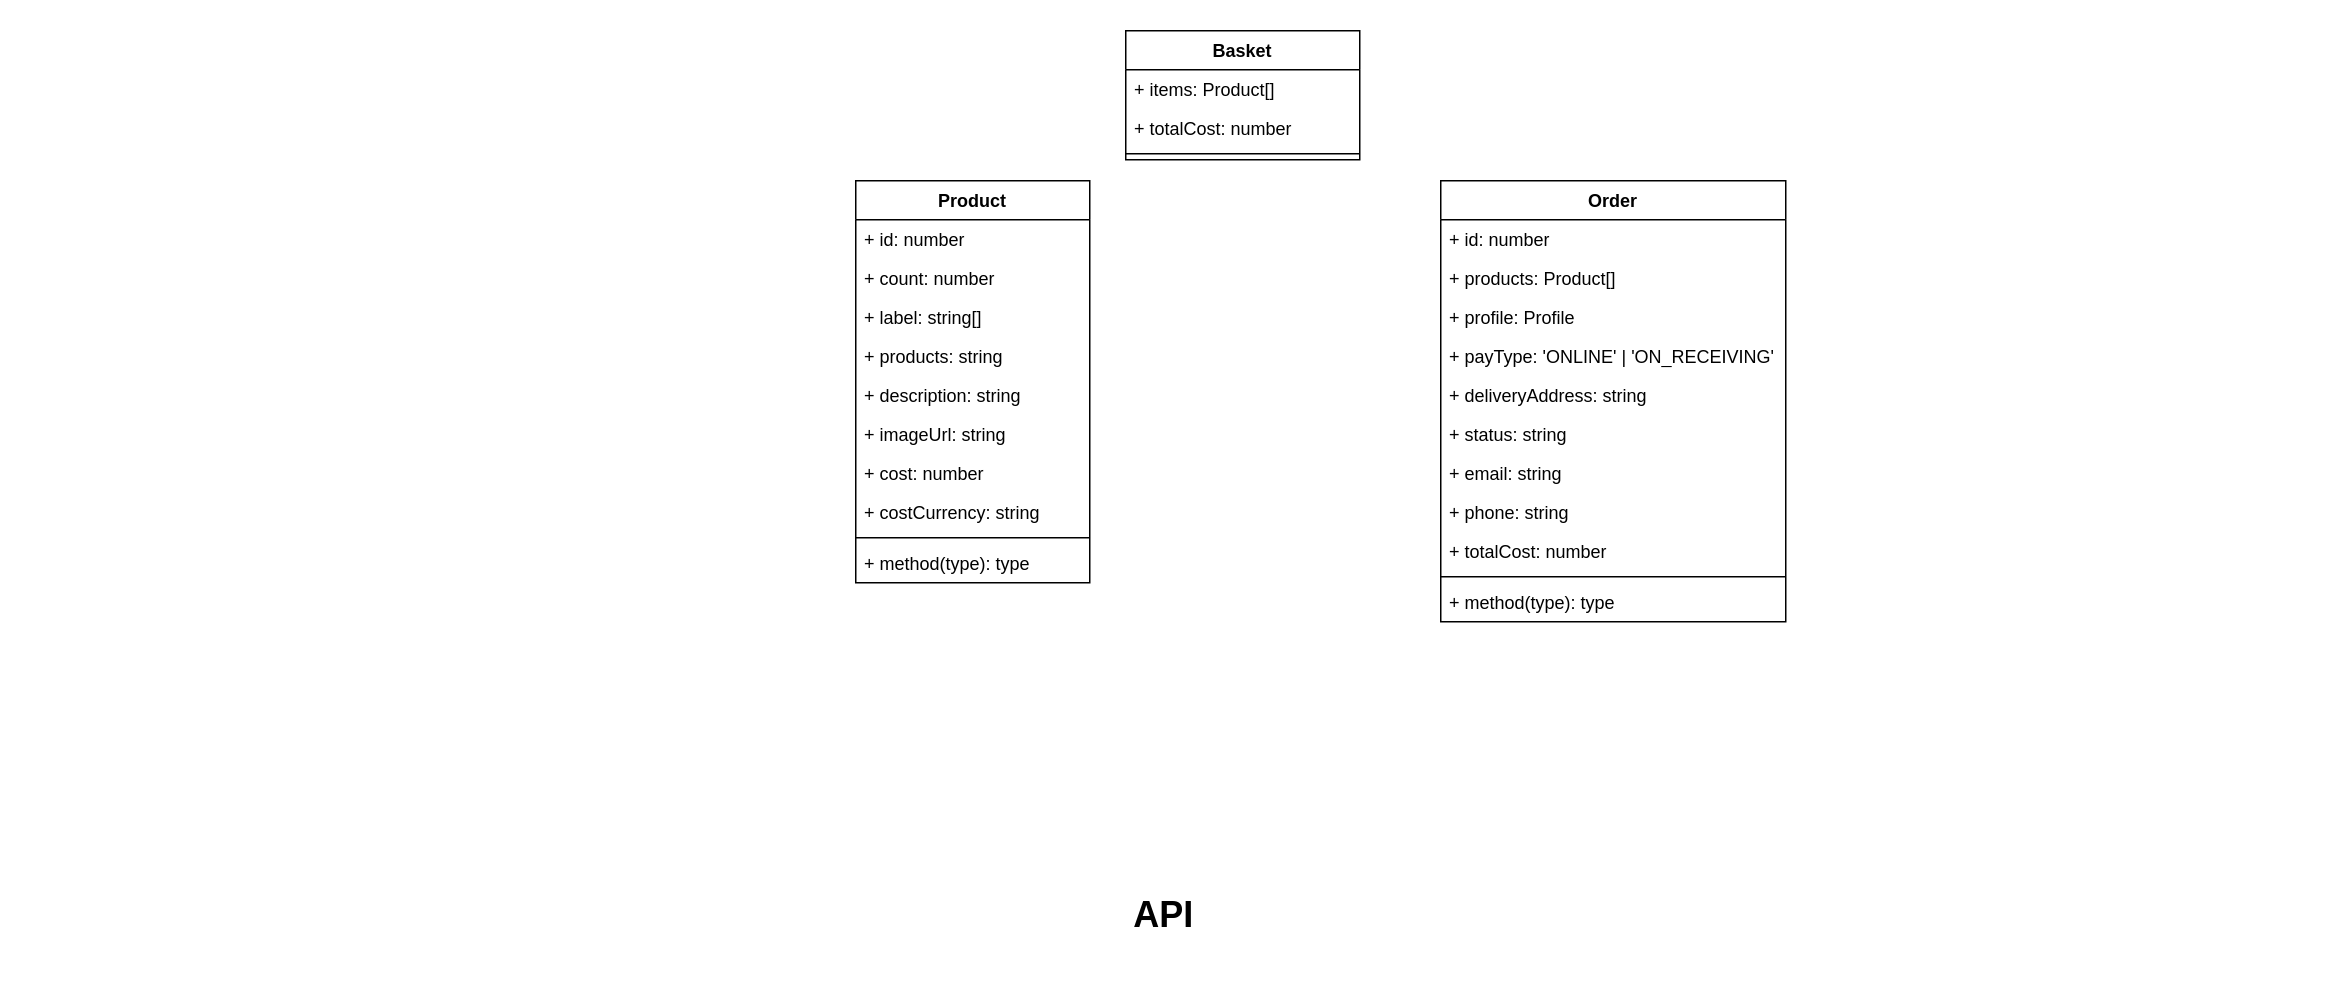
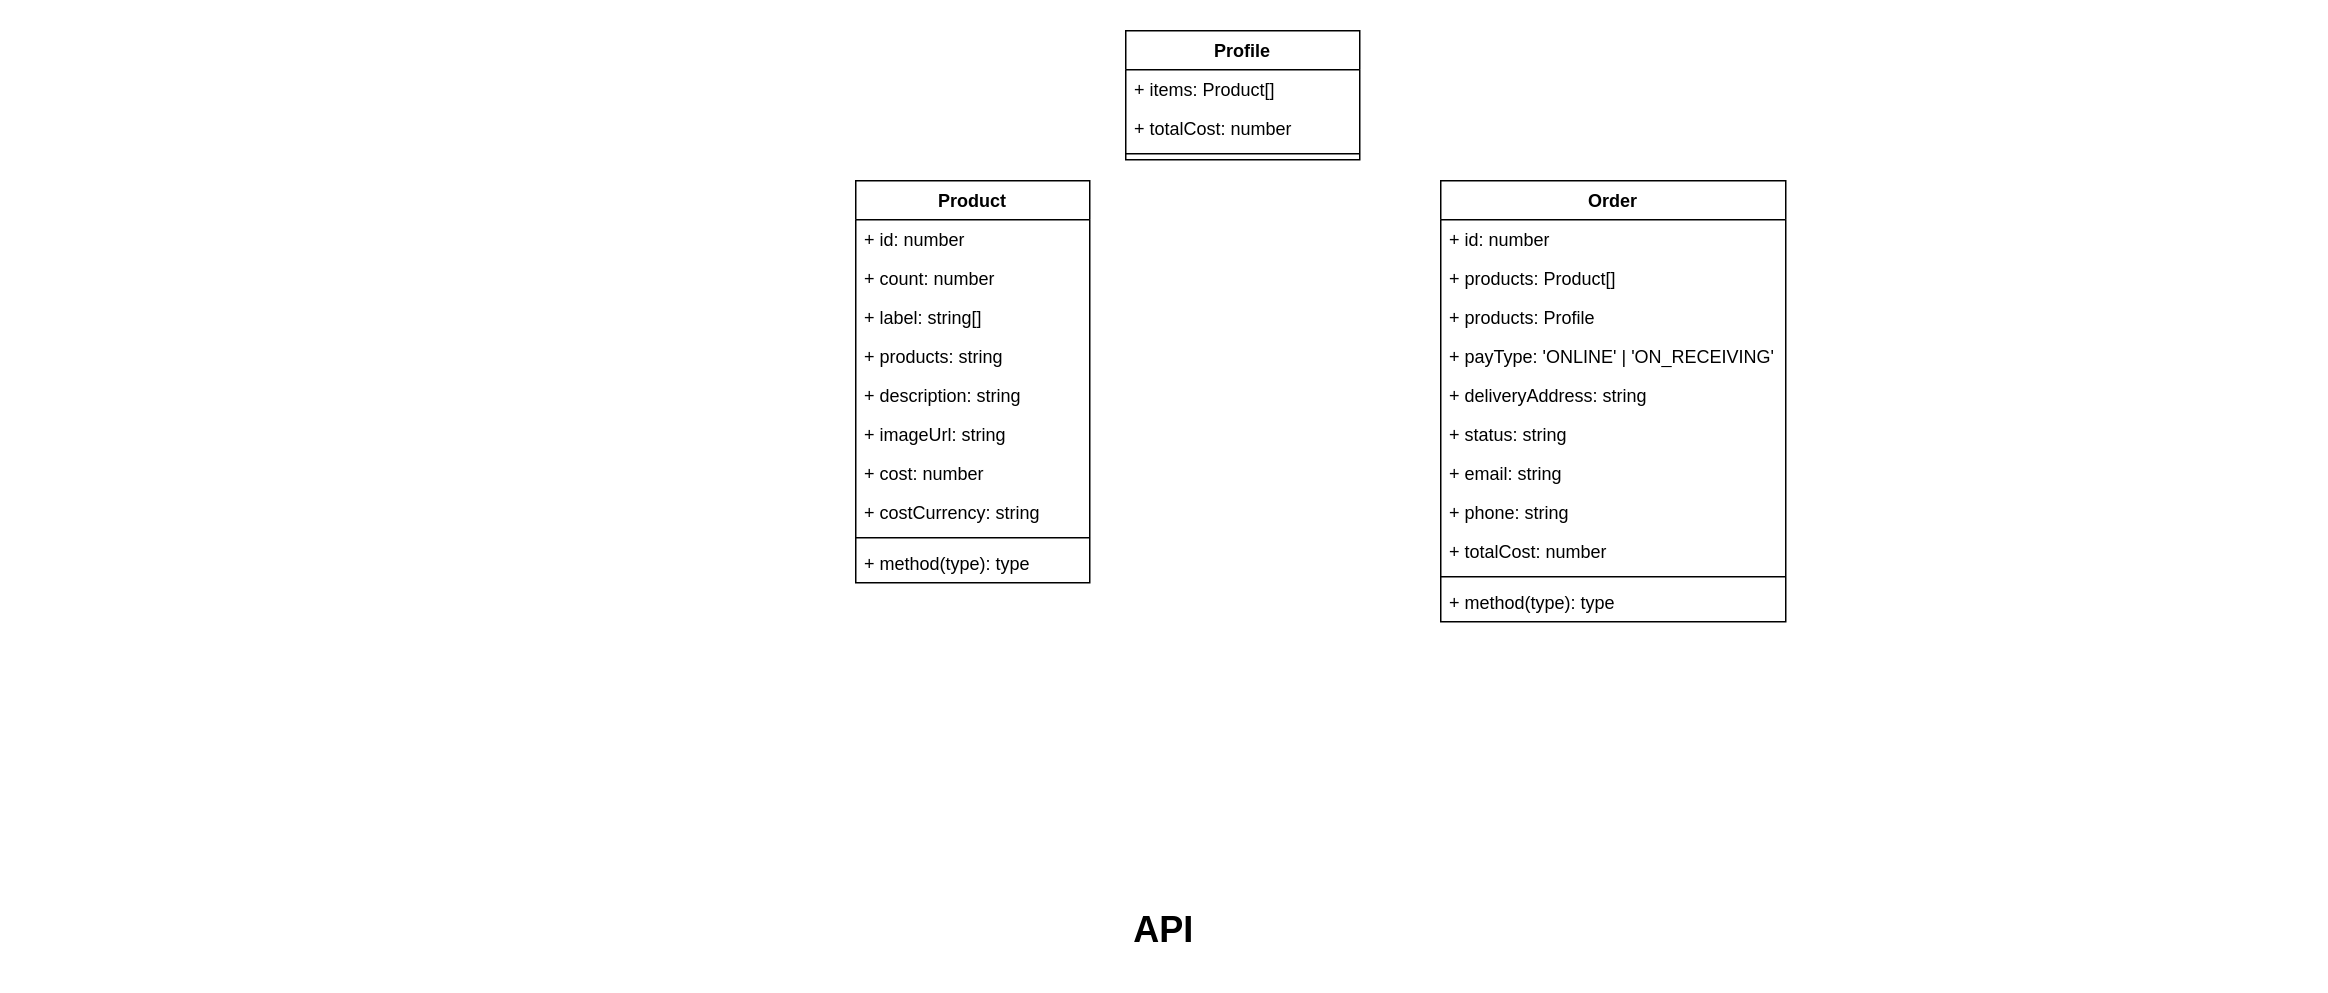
node "Basket": label "Basket" -> "Profile"
node "+ profile: Profile": label "+ profile: Profile" -> "+ products: Profile"
node "API": moved (1163, 916) -> (1163, 931)
